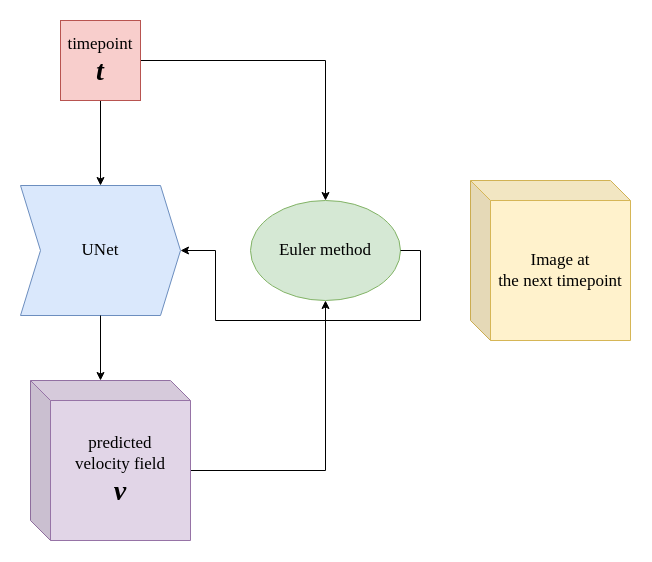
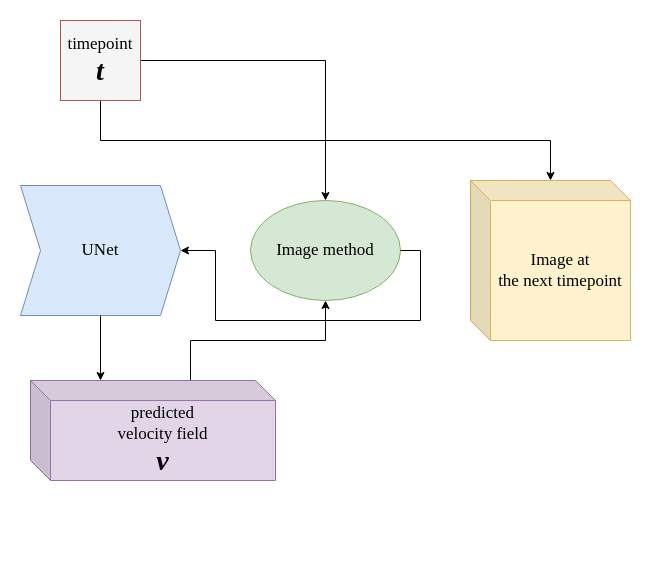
node "timepoint t": fillcolor #f8cecc -> #f5f5f5
edge "timepoint t" -> "UNet": now "timepoint t" -> "Image at the next timepoint"
node "Euler method": label "Euler method" -> "Image method"
node "predicted velocity field v": size 160x160 -> 245x100
